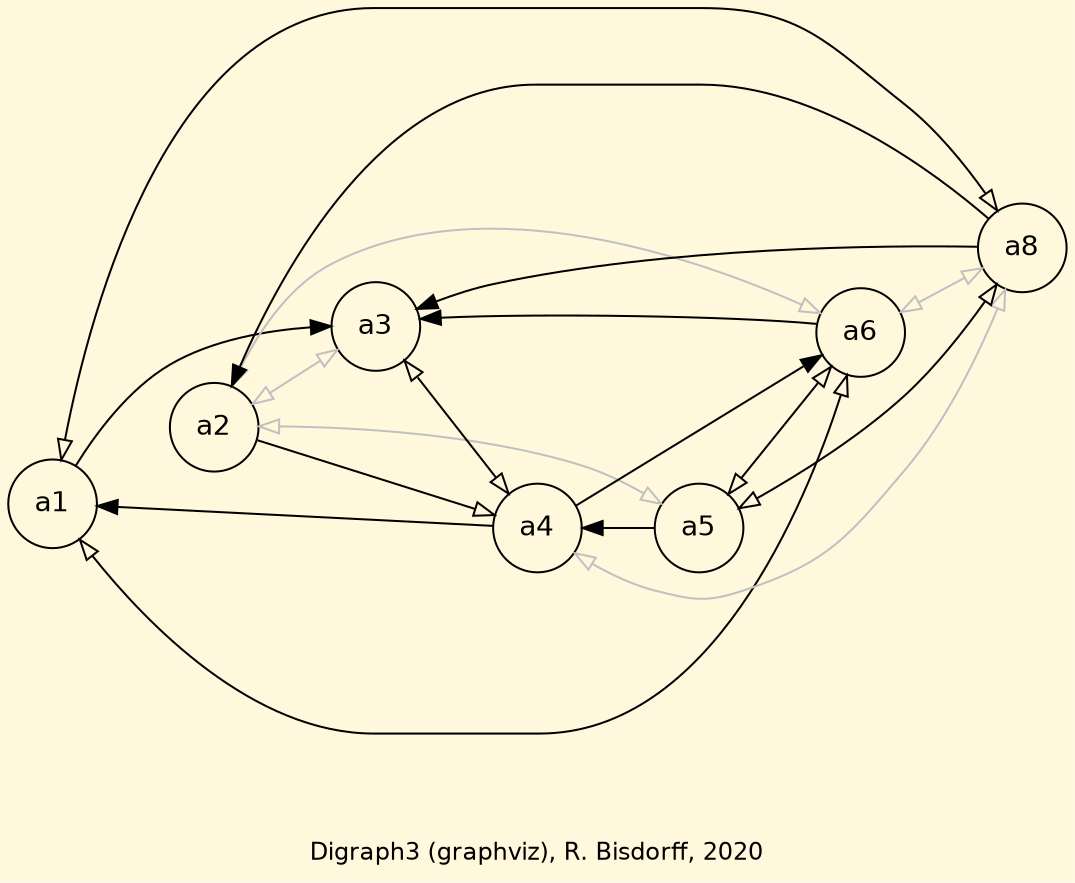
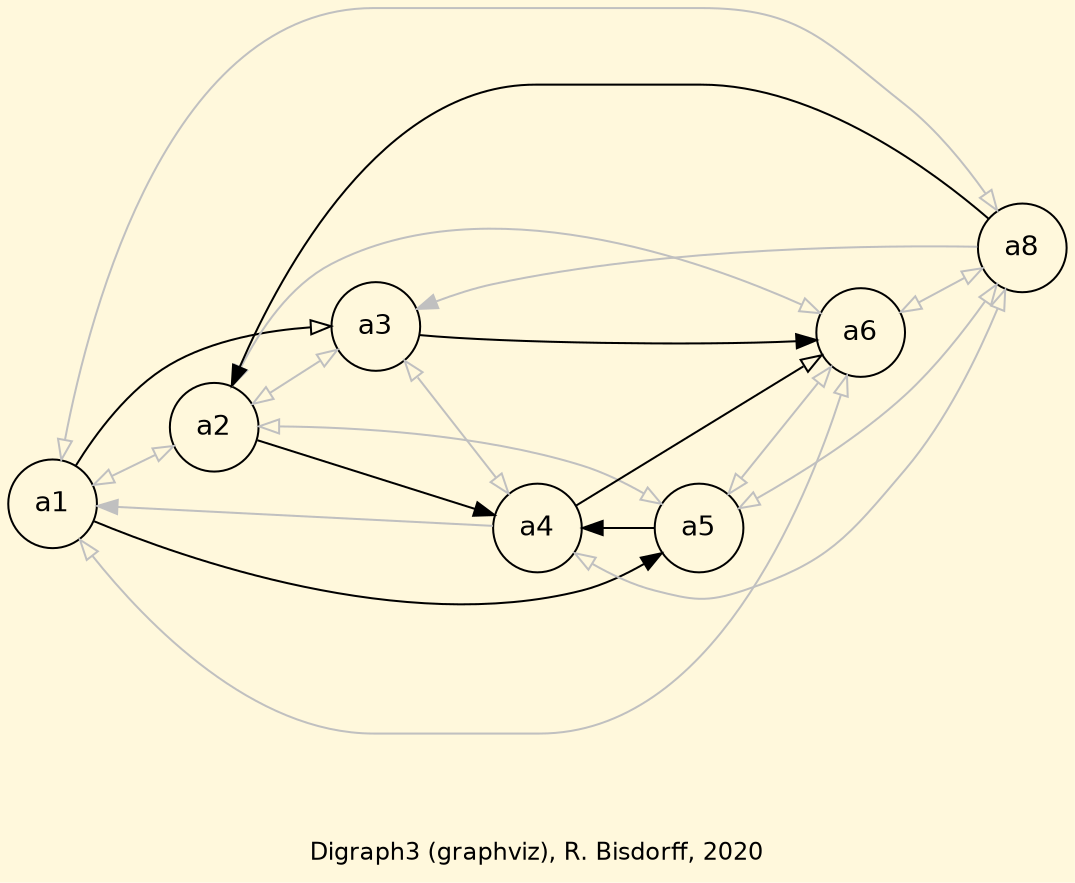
edge "a8" -- "a1": color black -> grey
edge "a8" -> "a3": color black -> grey
edge "a6" -> "a3": reversed
edge "a1" -> "a3": arrowhead normal -> empty
edge "a8" -- "a5": color black -> grey
edge "a3" -- "a4": color black -> grey
edge "a6" -- "a5": color black -> grey
edge "a4" -> "a6": arrowhead normal -> empty
edge "a2" -- "a1": added
edge "a2" -> "a4": arrowhead empty -> normal
edge "a4" -> "a1": color black -> grey
edge "a1" -> "a5": added
edge "a6" -- "a1": color black -> grey
